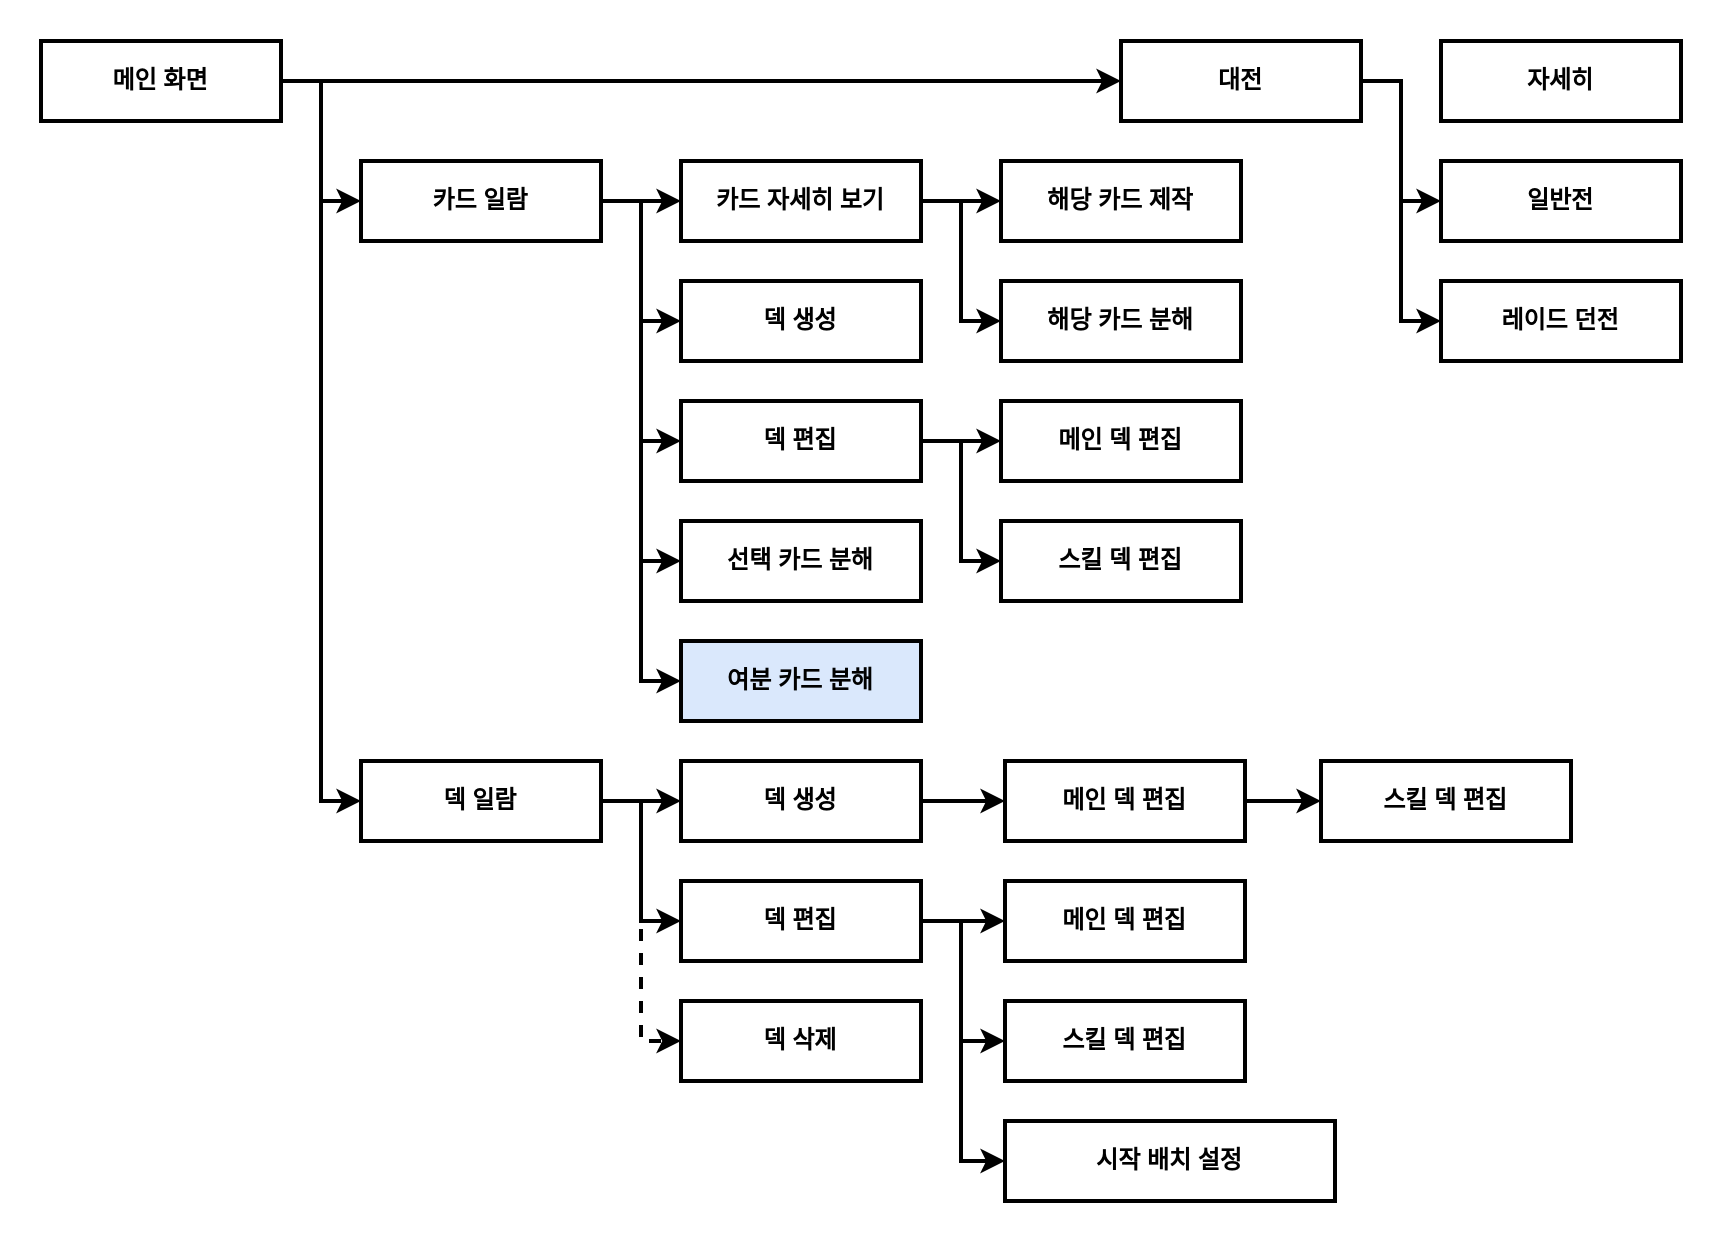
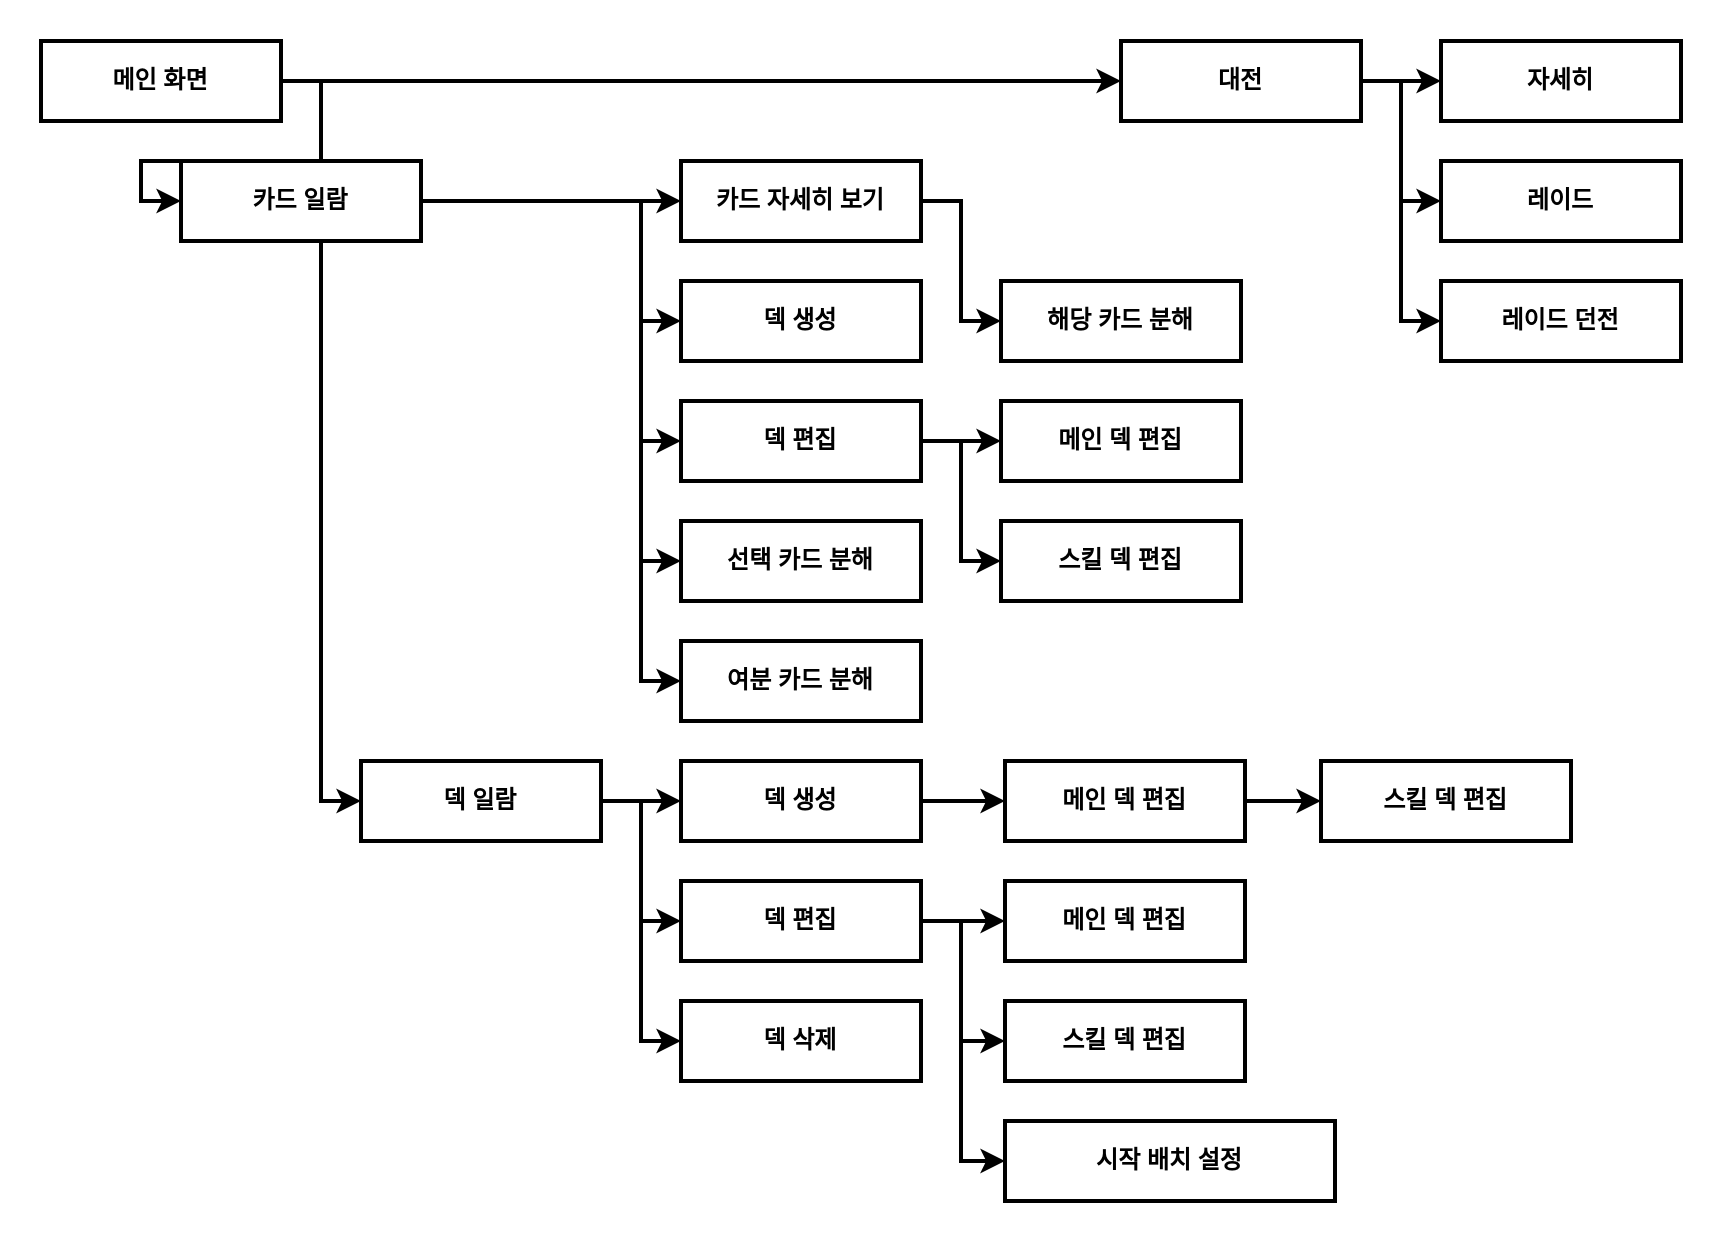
edge "대전" -> "자세히": added
node "카드 일람": moved (481, 201) -> (301, 201)
edge "카드 자세히 보기" -> "해당 카드 제작": removed
node "해당 카드 제작": removed
node "일반전": label "일반전" -> "레이드"
node "여분 카드 분해": fillcolor #dae8fc -> #ffffff
edge "덱 일람" -> "덱 삭제": style dashed -> solid
